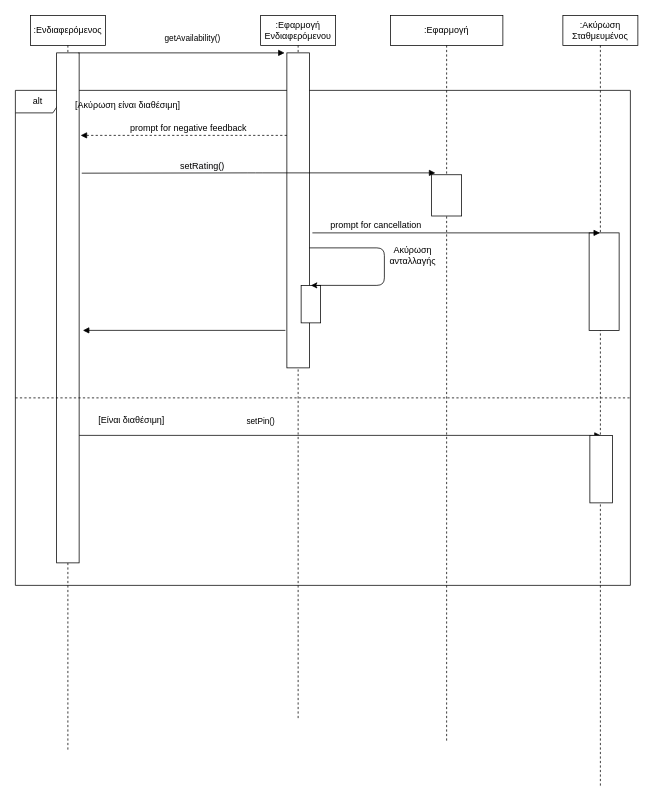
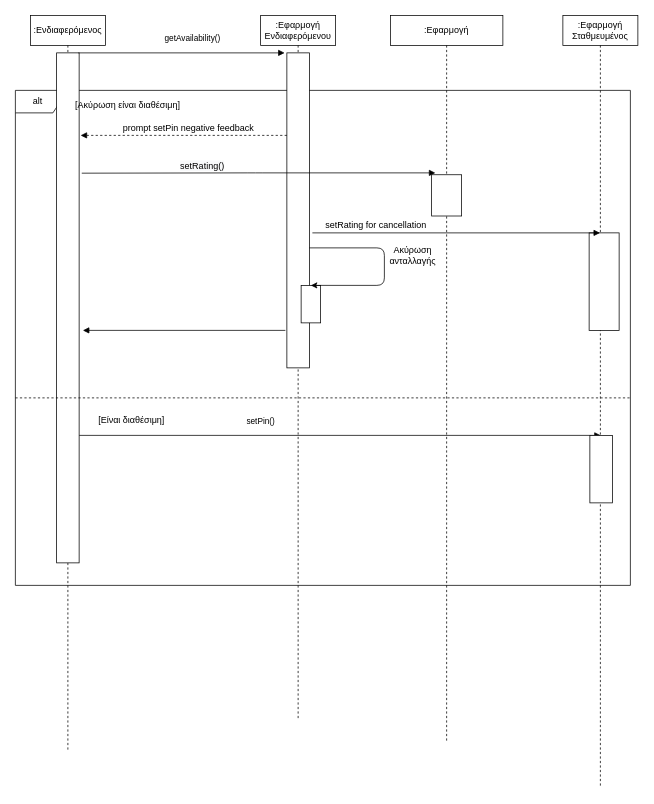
node ":Ακύρωση Σταθμευμένος": label ":Ακύρωση Σταθμευμένος" -> ":Εφαρμογή Σταθμευμένος"
node "prompt for negative feedback": label "prompt for negative feedback" -> "prompt setPin negative feedback"
node "prompt for cancellation": label "prompt for cancellation" -> "setRating for cancellation"
